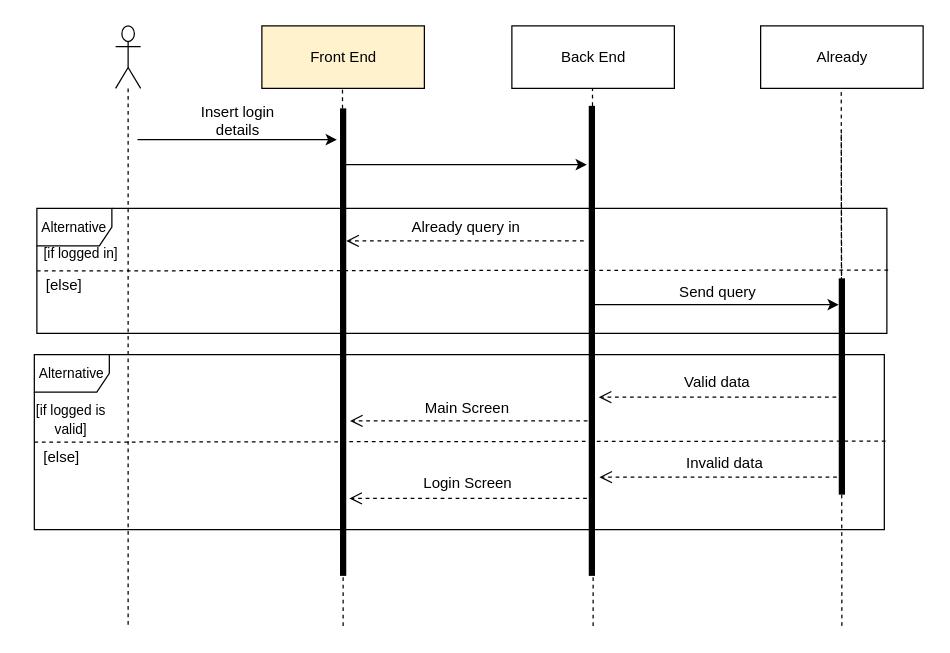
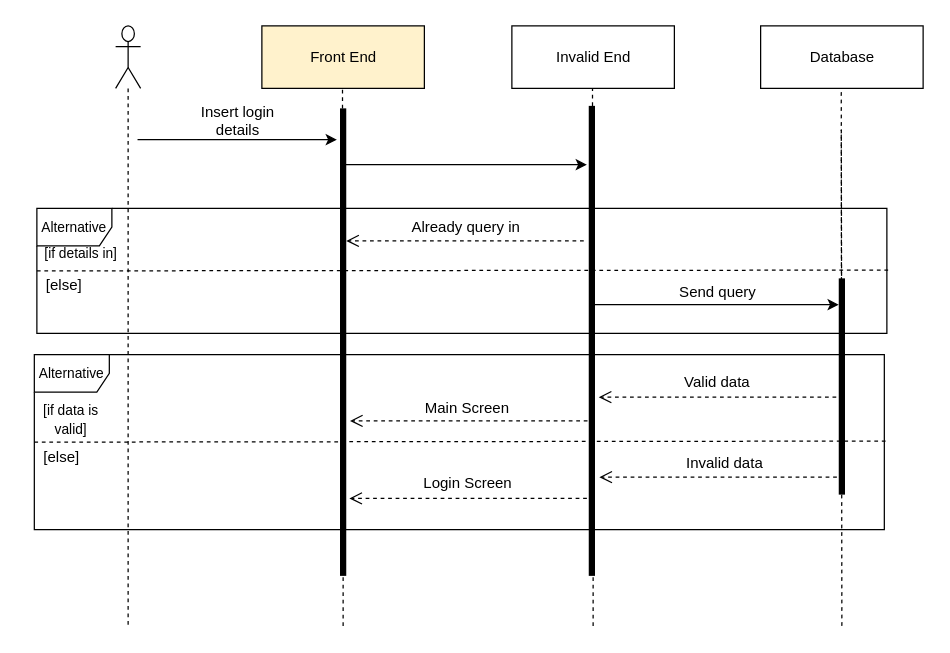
node "Back End": label "Back End" -> "Invalid End"
node "Already": label "Already" -> "Database"
node "[if logged in]": label "[if logged in]" -> "[if details in]"
node "[if logged is valid]": label "[if logged is valid]" -> "[if data is valid]"
